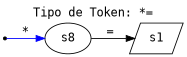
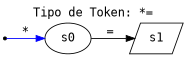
node "s8": label "s8" -> "s0"
